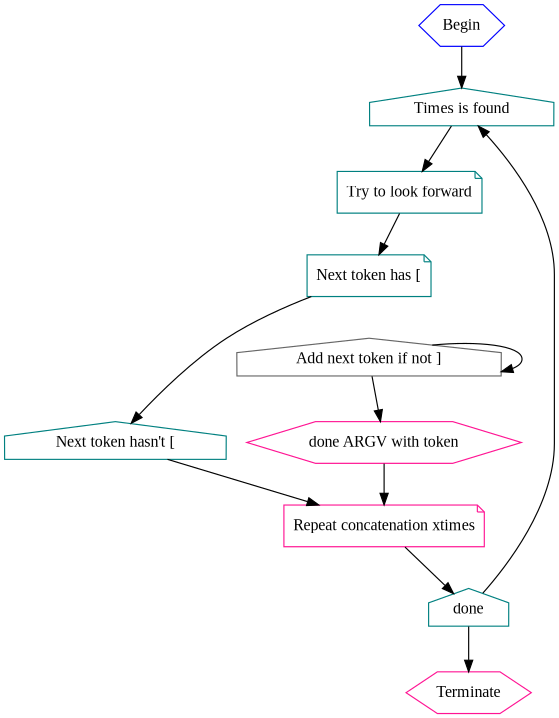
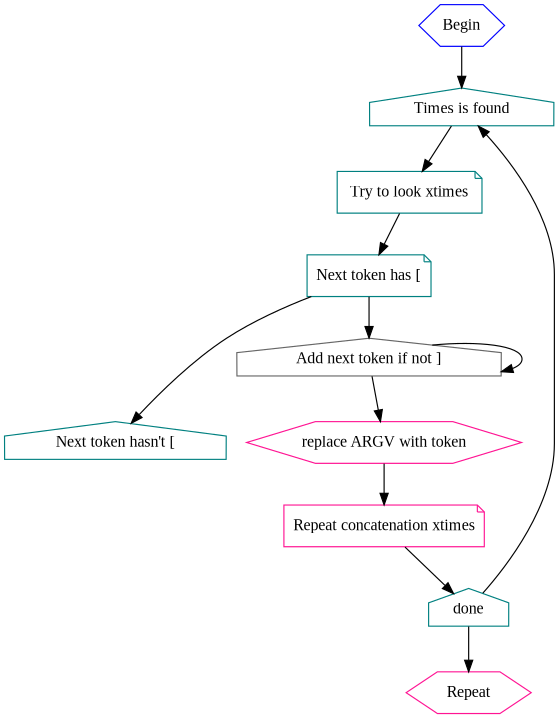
node "Try to look forward": label "Try to look forward" -> "Try to look xtimes"
edge "Next token has [" -> "Add next token if not ]": added
node "done ARGV with token": label "done ARGV with token" -> "replace ARGV with token"
edge "Next token hasn't [" -> "Repeat concatenation xtimes": removed
node "Terminate": label "Terminate" -> "Repeat"
